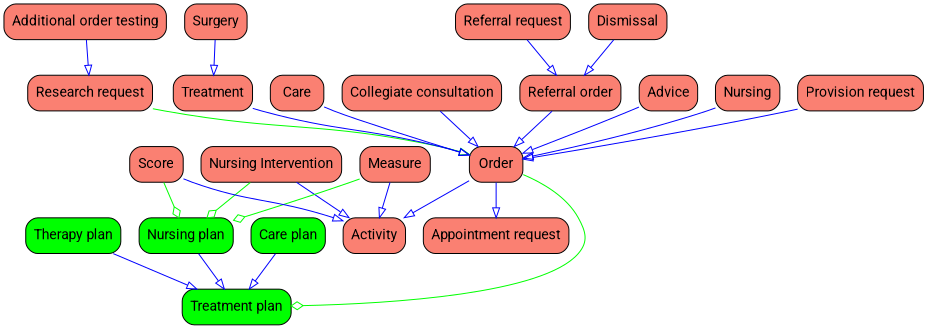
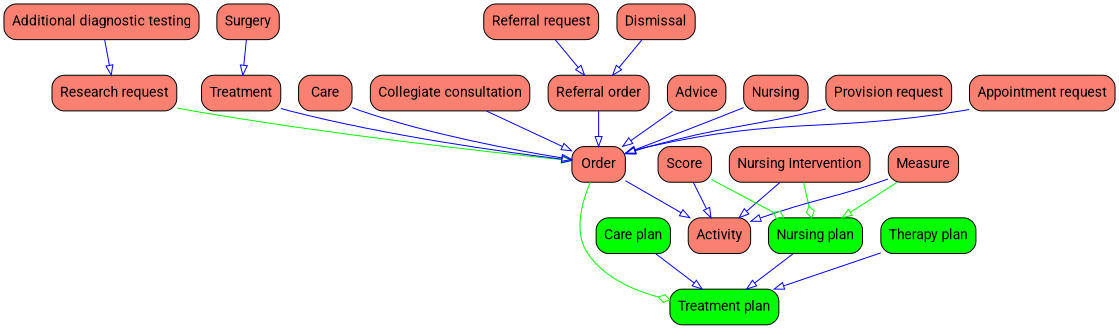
node "Additional order testing": label "Additional order testing" -> "Additional diagnostic testing"
edge "Order" -> "Appointment request": reversed
edge "Measure" -> "Nursing plan": arrowhead odiamond -> empty
